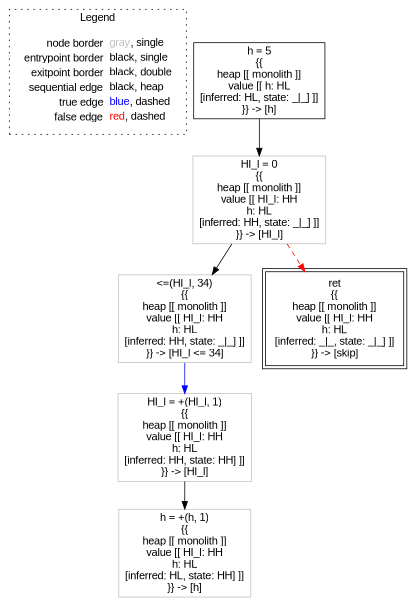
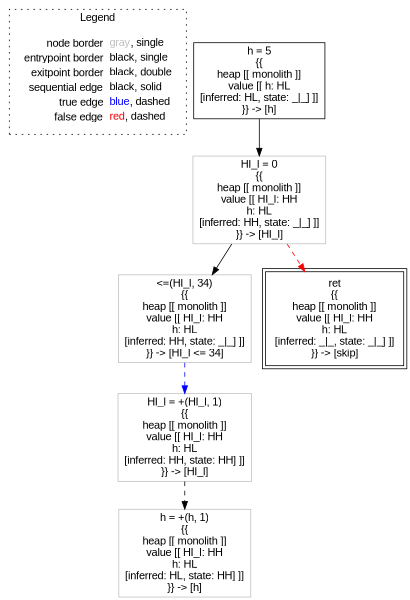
node "node border": text ", heap" -> ", solid"
edge "<=(HI_l, 34)" -> "HI_l = +(HI_l, 1)": style solid -> dashed
edge "HI_l = +(HI_l, 1)" -> "h = +(h, 1)": style solid -> dashed
